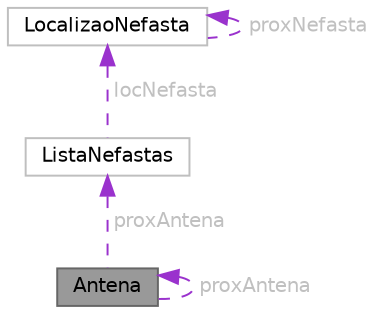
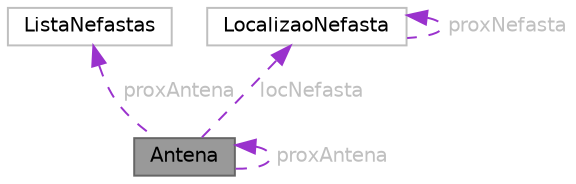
edge "ListaNefastas" -> "LocalizaoNefasta": now "Antena" -> "LocalizaoNefasta"
